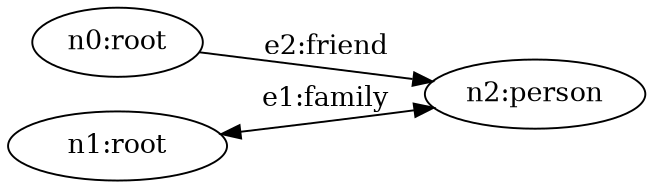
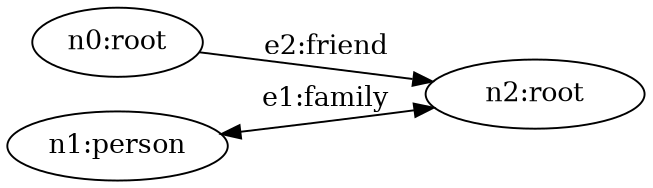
node "n2:person": label "n2:person" -> "n2:root"
node "n1:root": label "n1:root" -> "n1:person"
